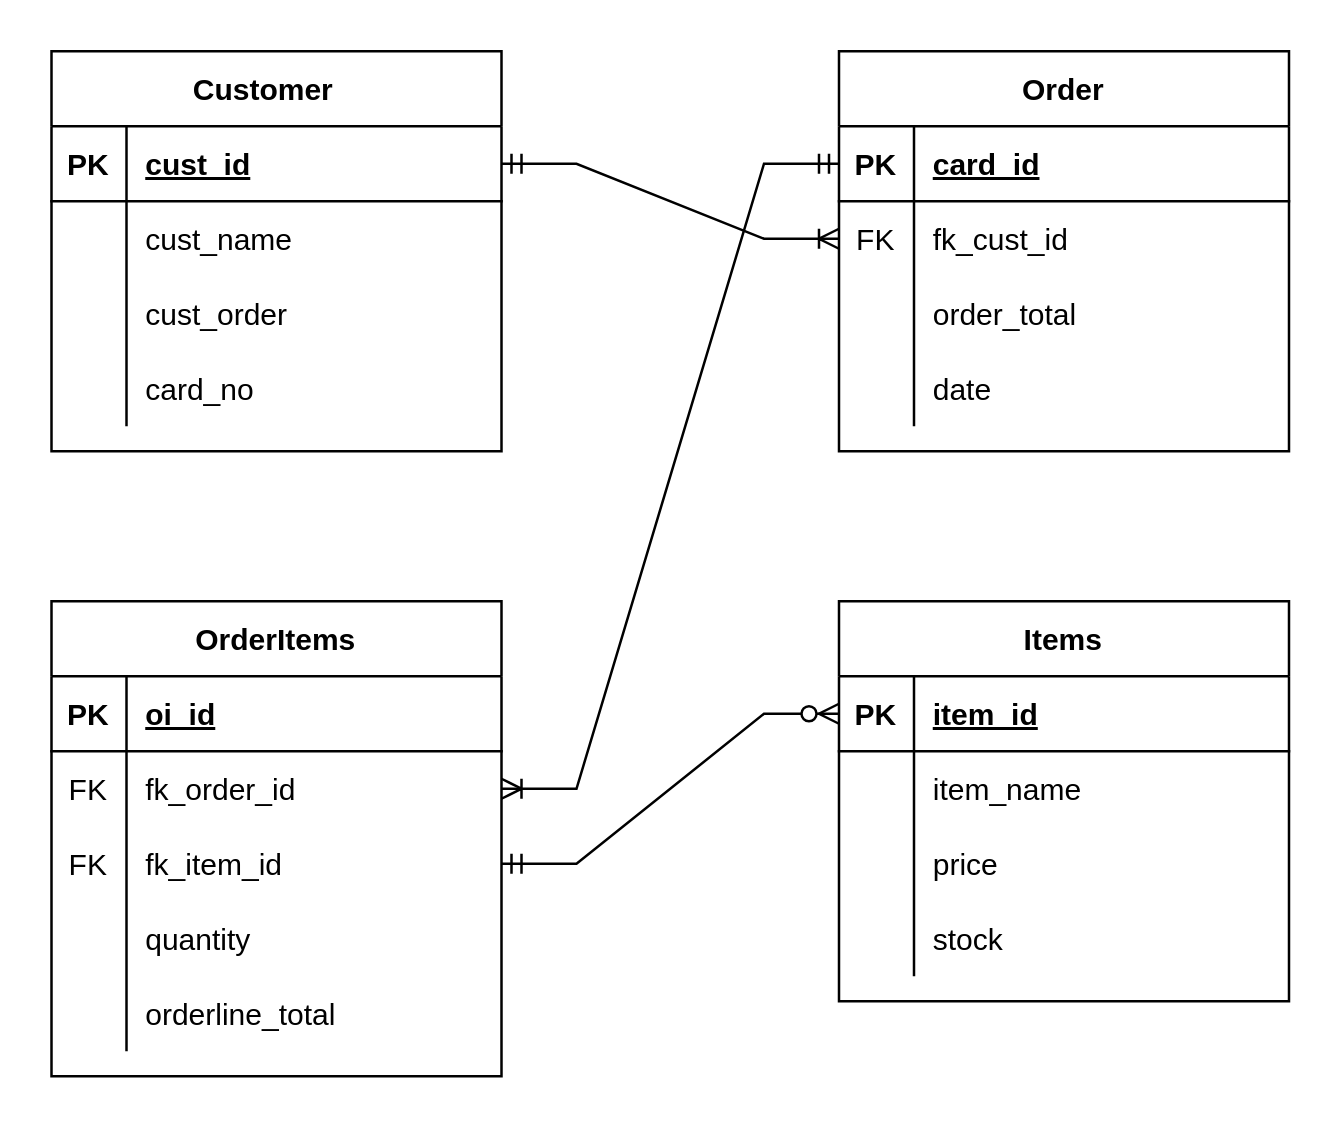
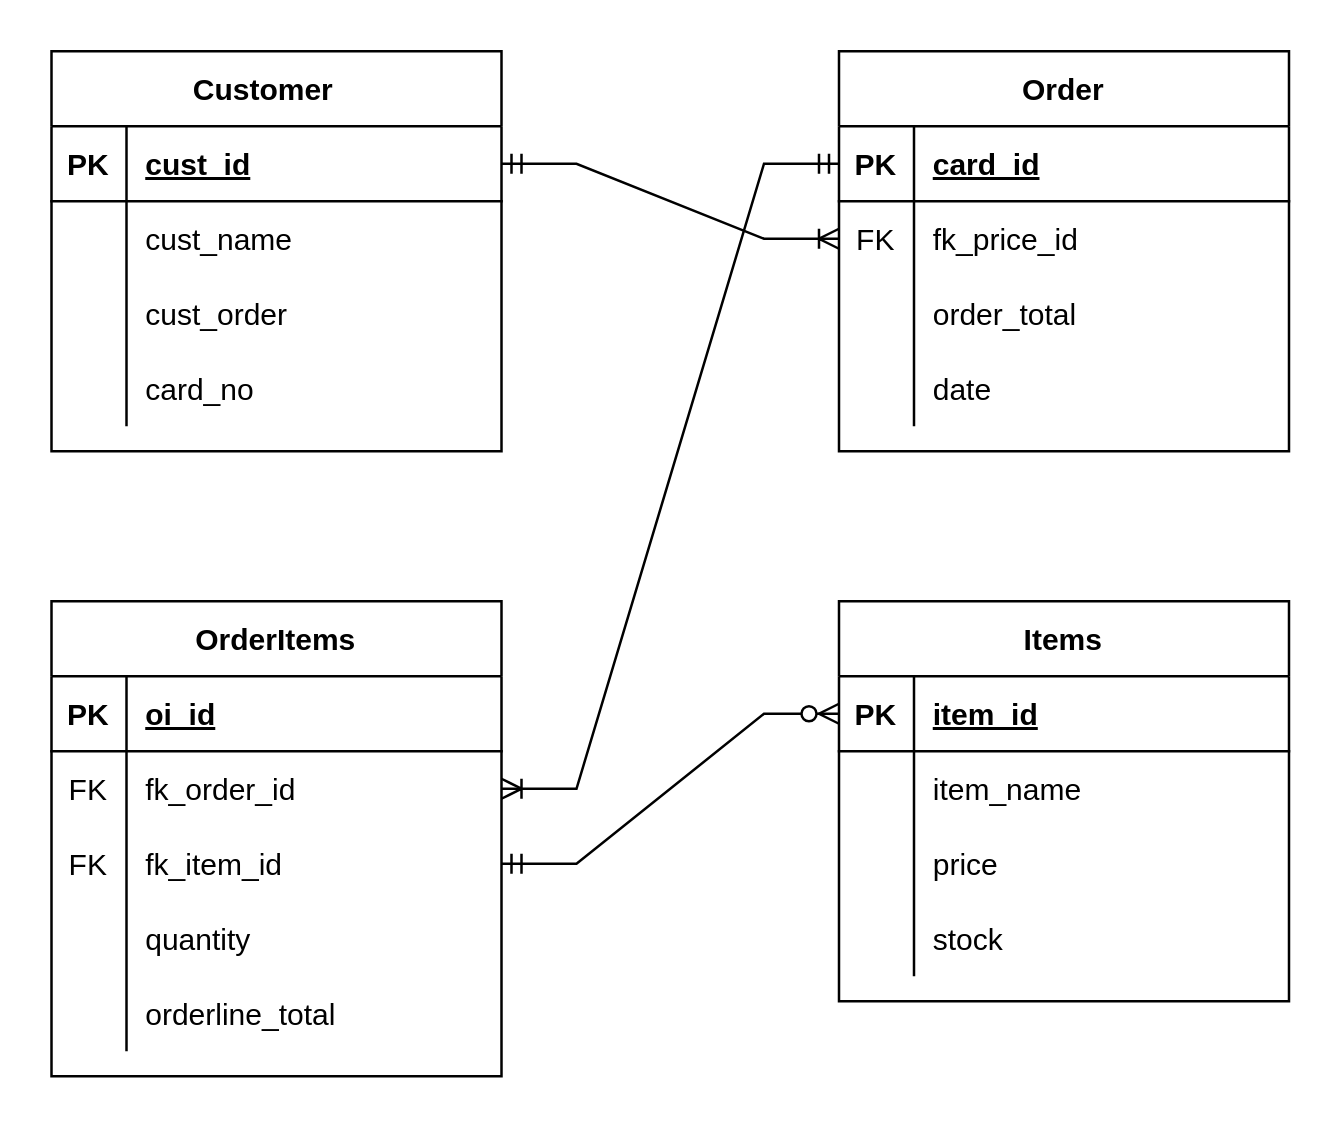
node "fk_cust_id": label "fk_cust_id" -> "fk_price_id"
